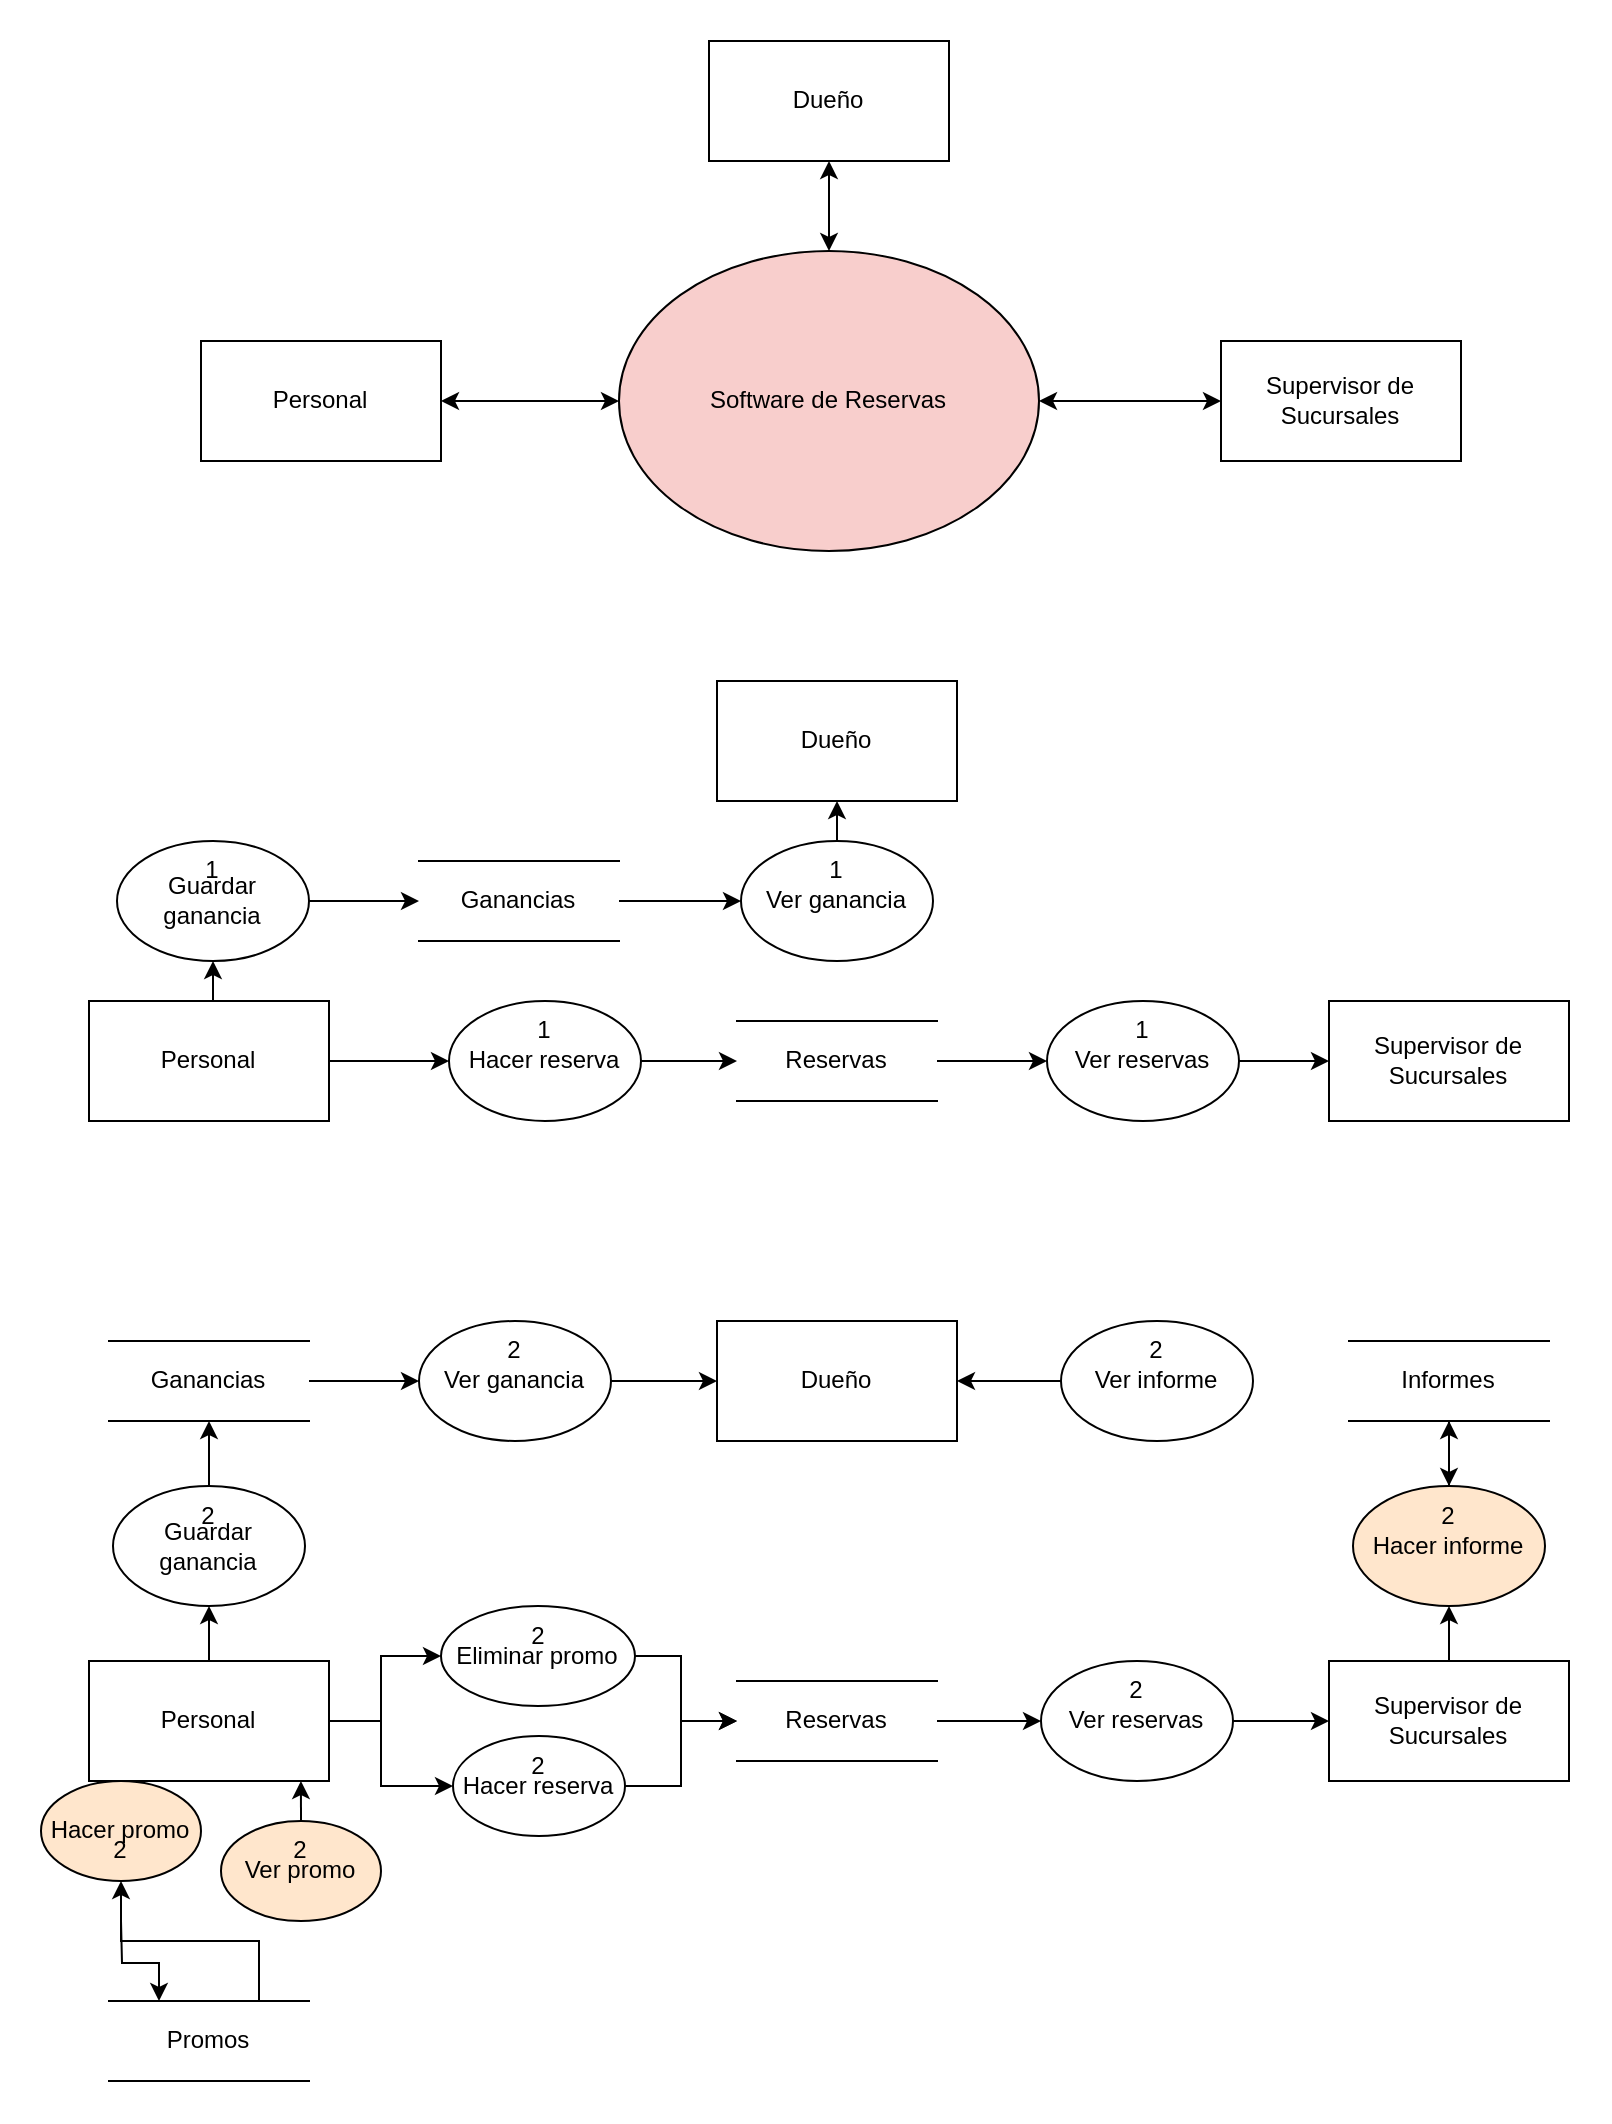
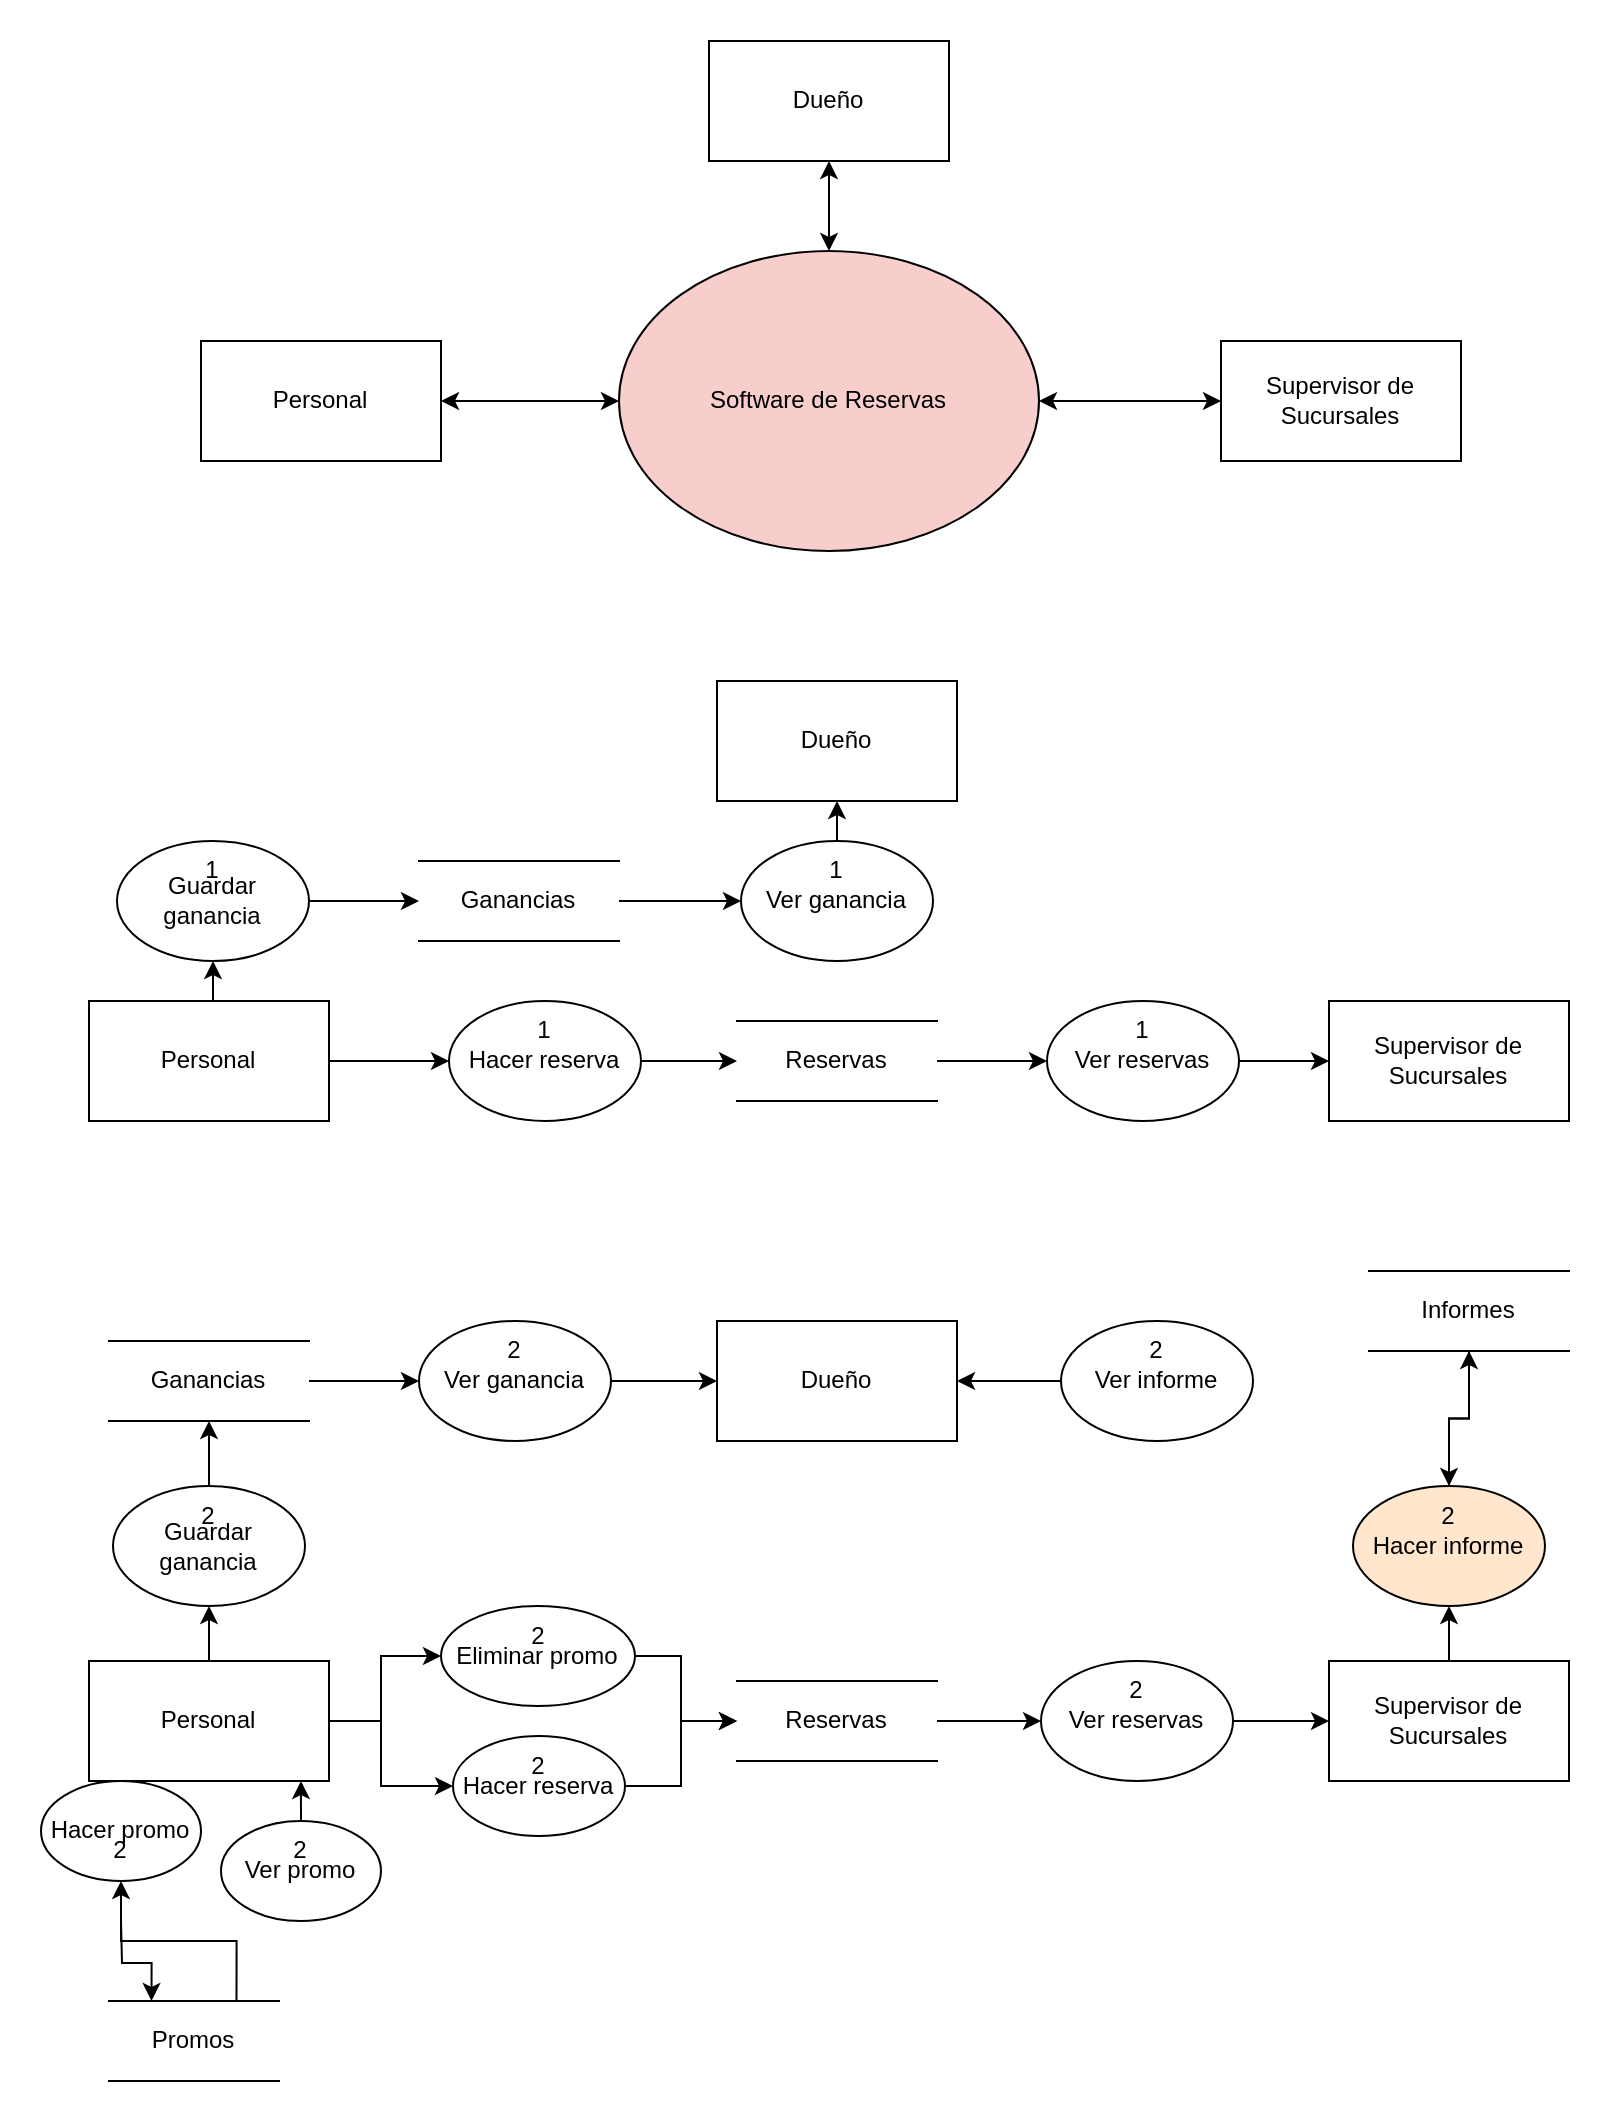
node "Informes": moved (1449, 1381) -> (1469, 1311)
node "Hacer promo": fillcolor #ffe6cc -> #ffffff
node "Ver promo": fillcolor #ffe6cc -> #ffffff
node "Promos": size 200x80 -> 170x80
